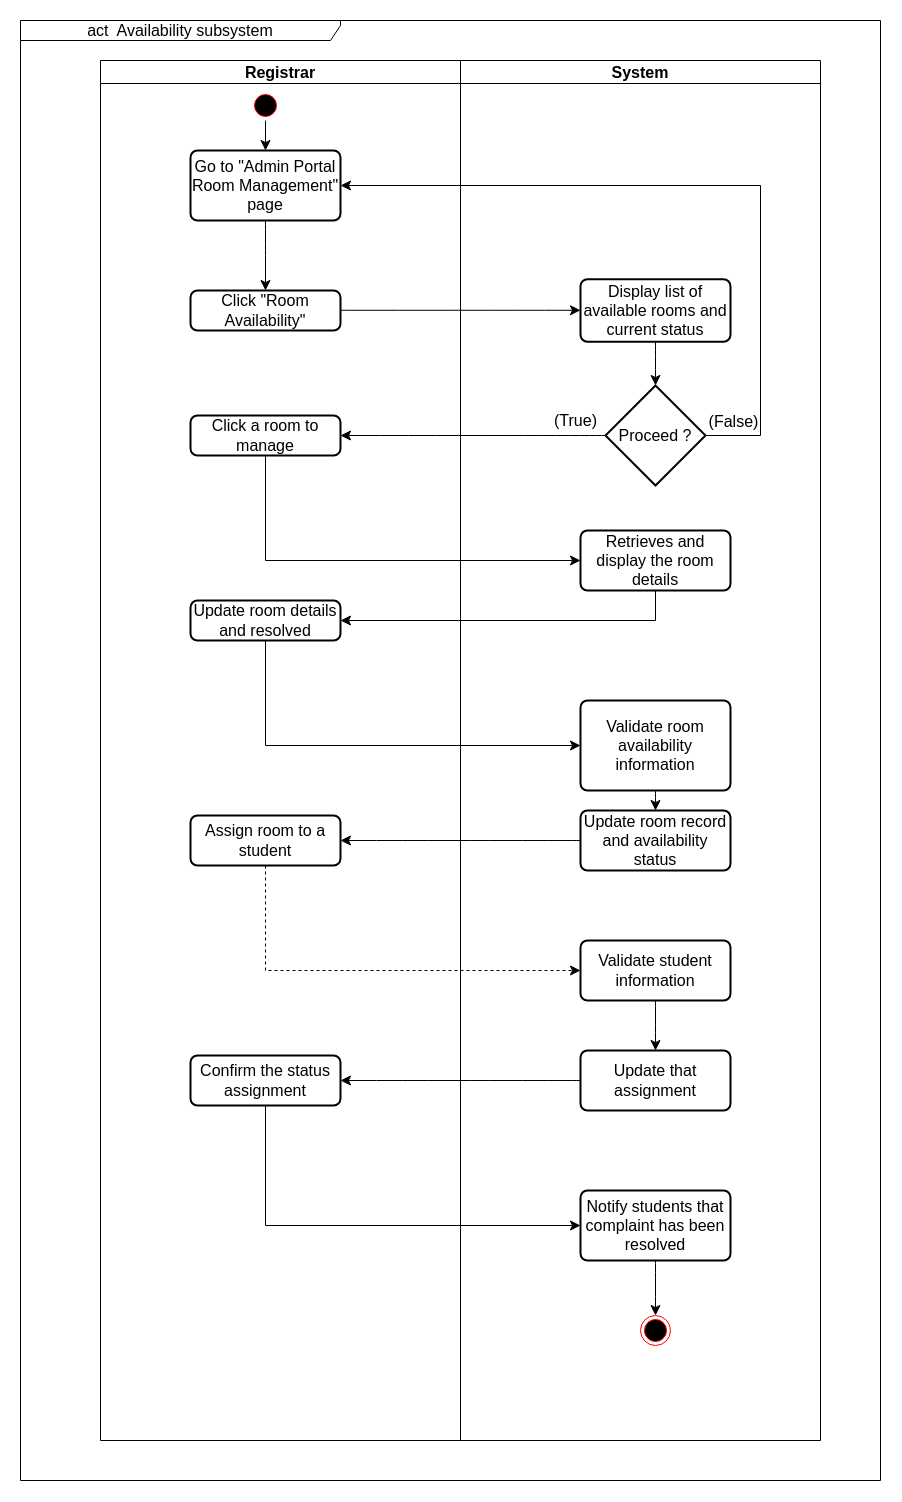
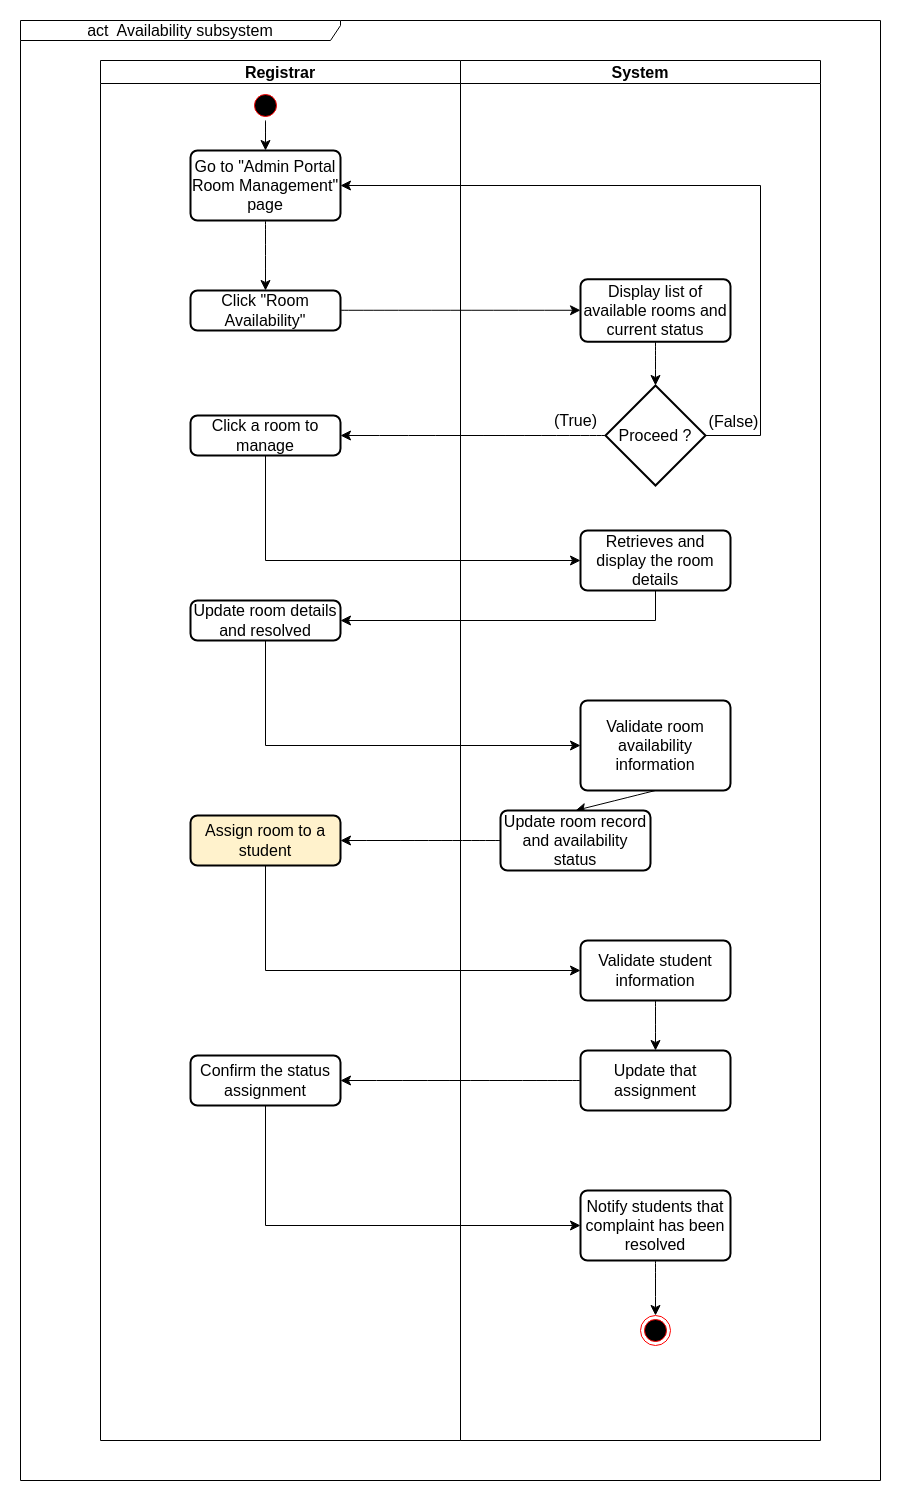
node "Assign room to a student": fillcolor #ffffff -> #fff2cc
node "Update room record and availability status": moved (656, 841) -> (576, 841)
edge "Assign room to a student" -> "Validate student information": style dashed -> solid
